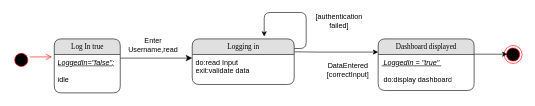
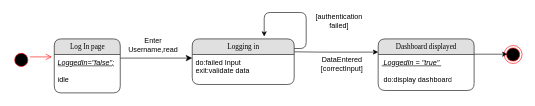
node "Log In true": label "Log In true" -> "Log In page"
node "do:read Input exit:validate data": label "do:read Input exit:validate data" -> "do:failed Input exit:validate data"
node "DataEntered [correctInput]": moved (348, 70) -> (342, 64)
